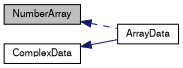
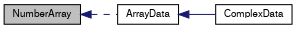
edge "ArrayData" -> "ComplexData": reversed
